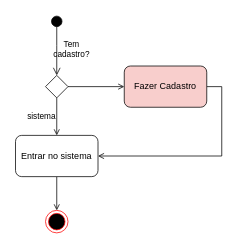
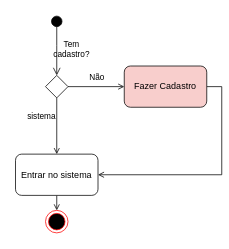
node "Não": added
node "Entrar no sistema": moved (57, 156) -> (57, 175)
